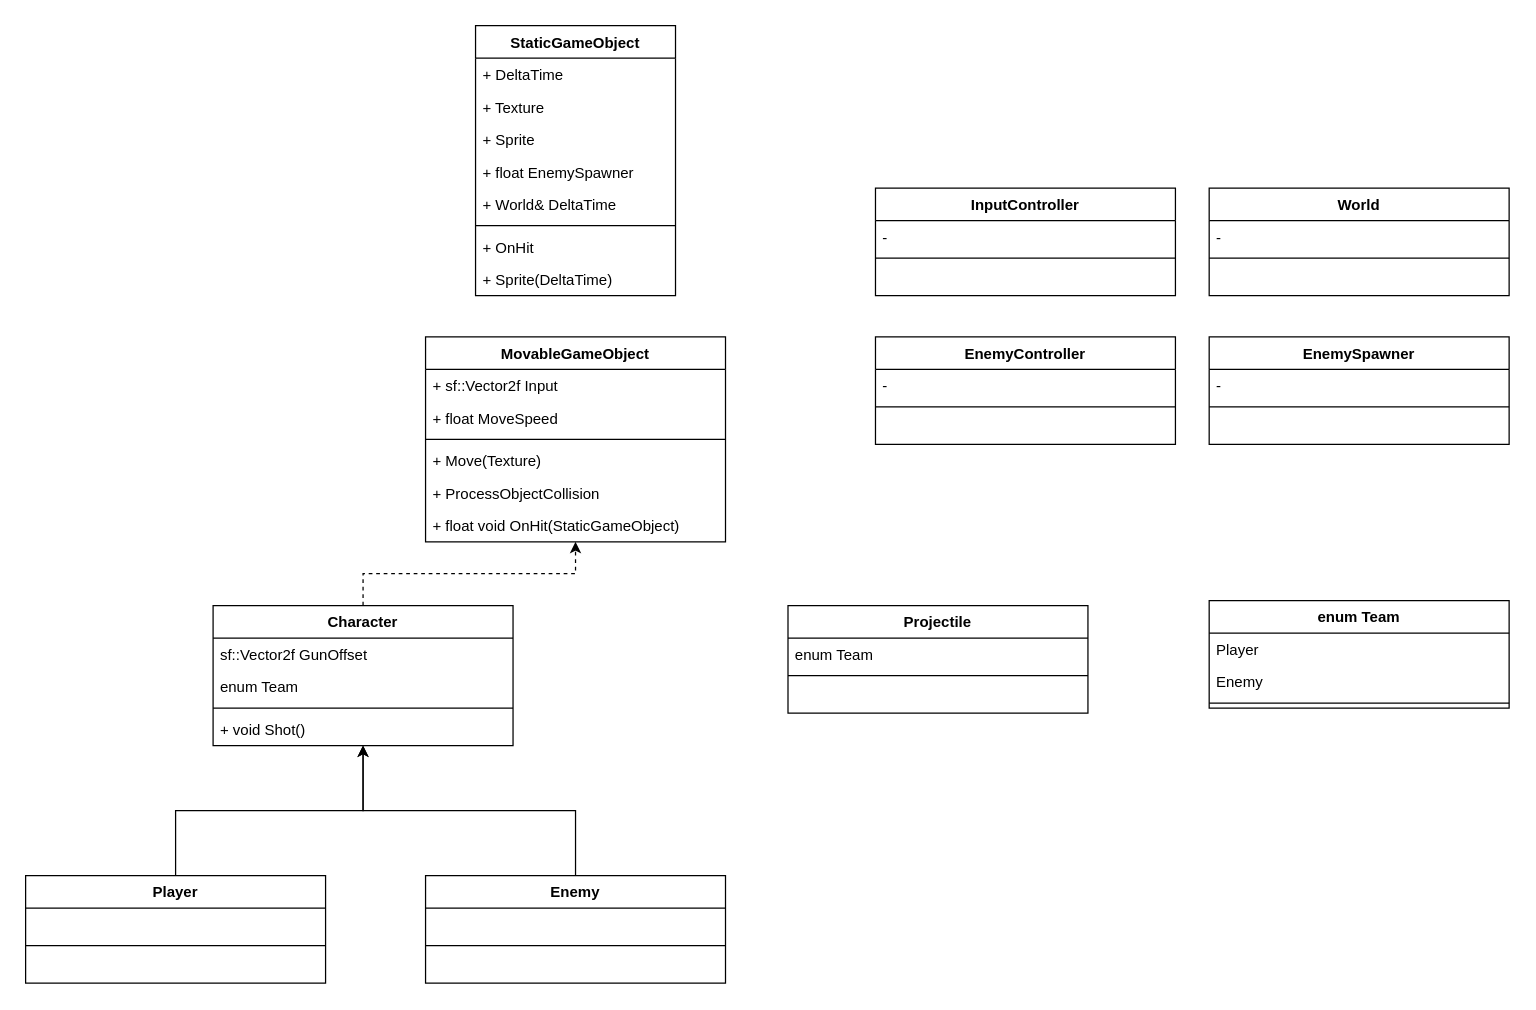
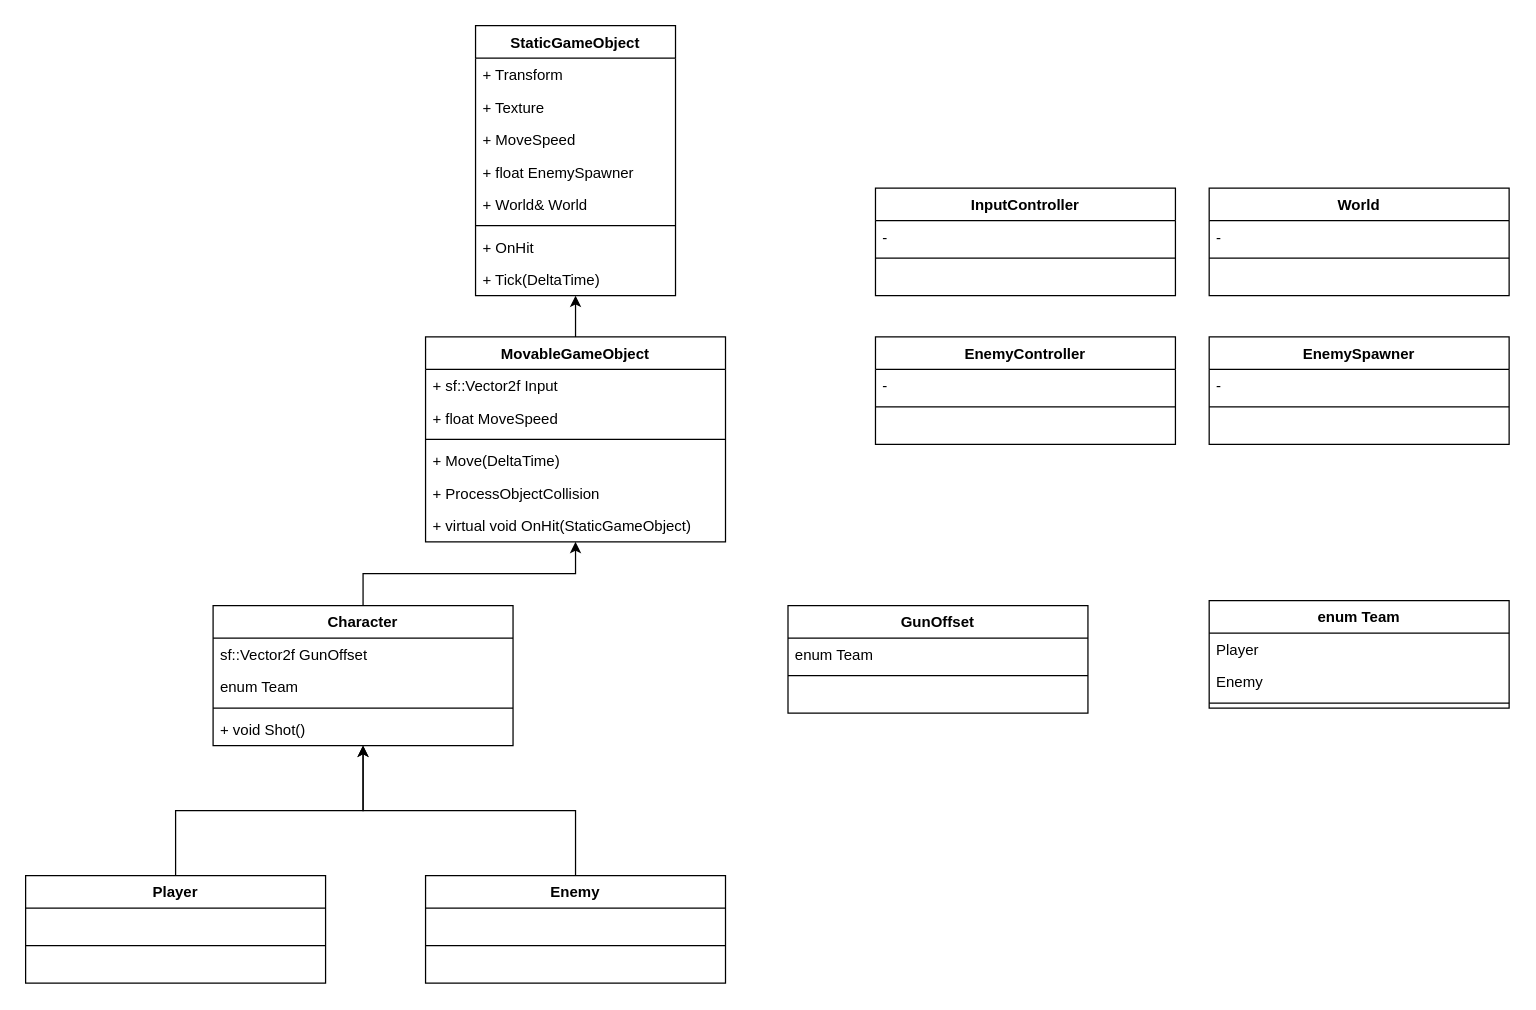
node "+ DeltaTime": label "+ DeltaTime" -> "+ Transform"
node "+ Sprite": label "+ Sprite" -> "+ MoveSpeed"
node "+ World& DeltaTime": label "+ World& DeltaTime" -> "+ World& World"
node "+ Sprite(DeltaTime)": label "+ Sprite(DeltaTime)" -> "+ Tick(DeltaTime)"
edge "MovableGameObject" -> "StaticGameObject": added
node "+ Move(Texture)": label "+ Move(Texture)" -> "+ Move(DeltaTime)"
node "+ float void OnHit(StaticGameObject)": label "+ float void OnHit(StaticGameObject)" -> "+ virtual void OnHit(StaticGameObject)"
edge "Character" -> "MovableGameObject": style dashed -> solid
node "Projectile": label "Projectile" -> "GunOffset"
